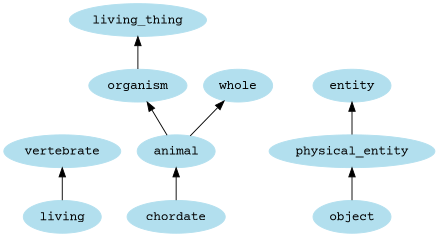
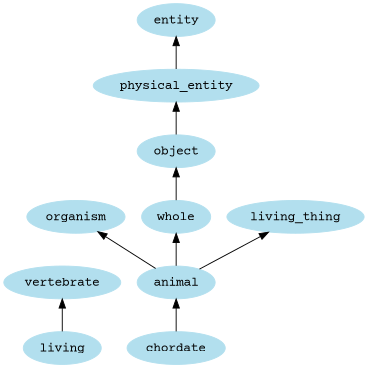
edge "organism" -> "living_thing": now "animal" -> "living_thing"
edge "whole" -> "object": added
